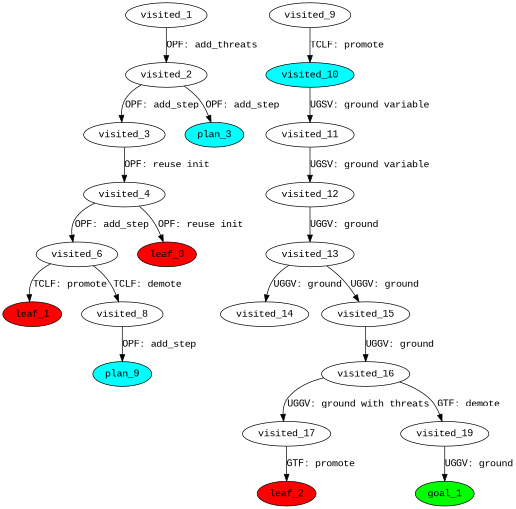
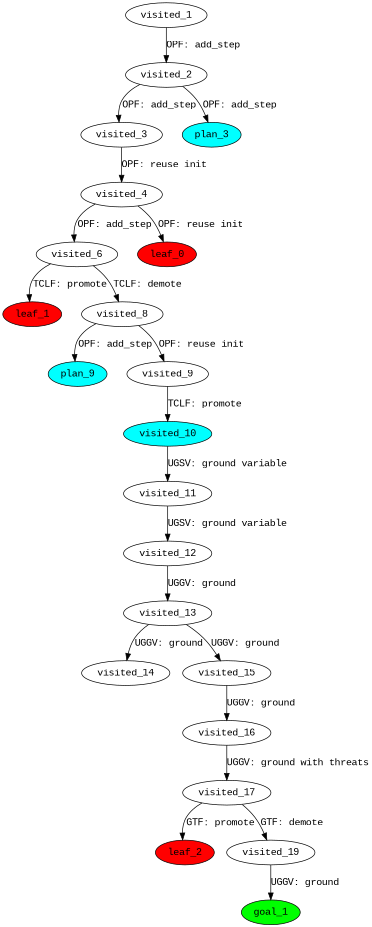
edge "visited_1" -> "visited_2": label "OPF: add_threats" -> "OPF: add_step"
edge "visited_8" -> "visited_9": added, label "OPF: reuse init"
edge "visited_16" -> "visited_19": now "visited_17" -> "visited_19"
